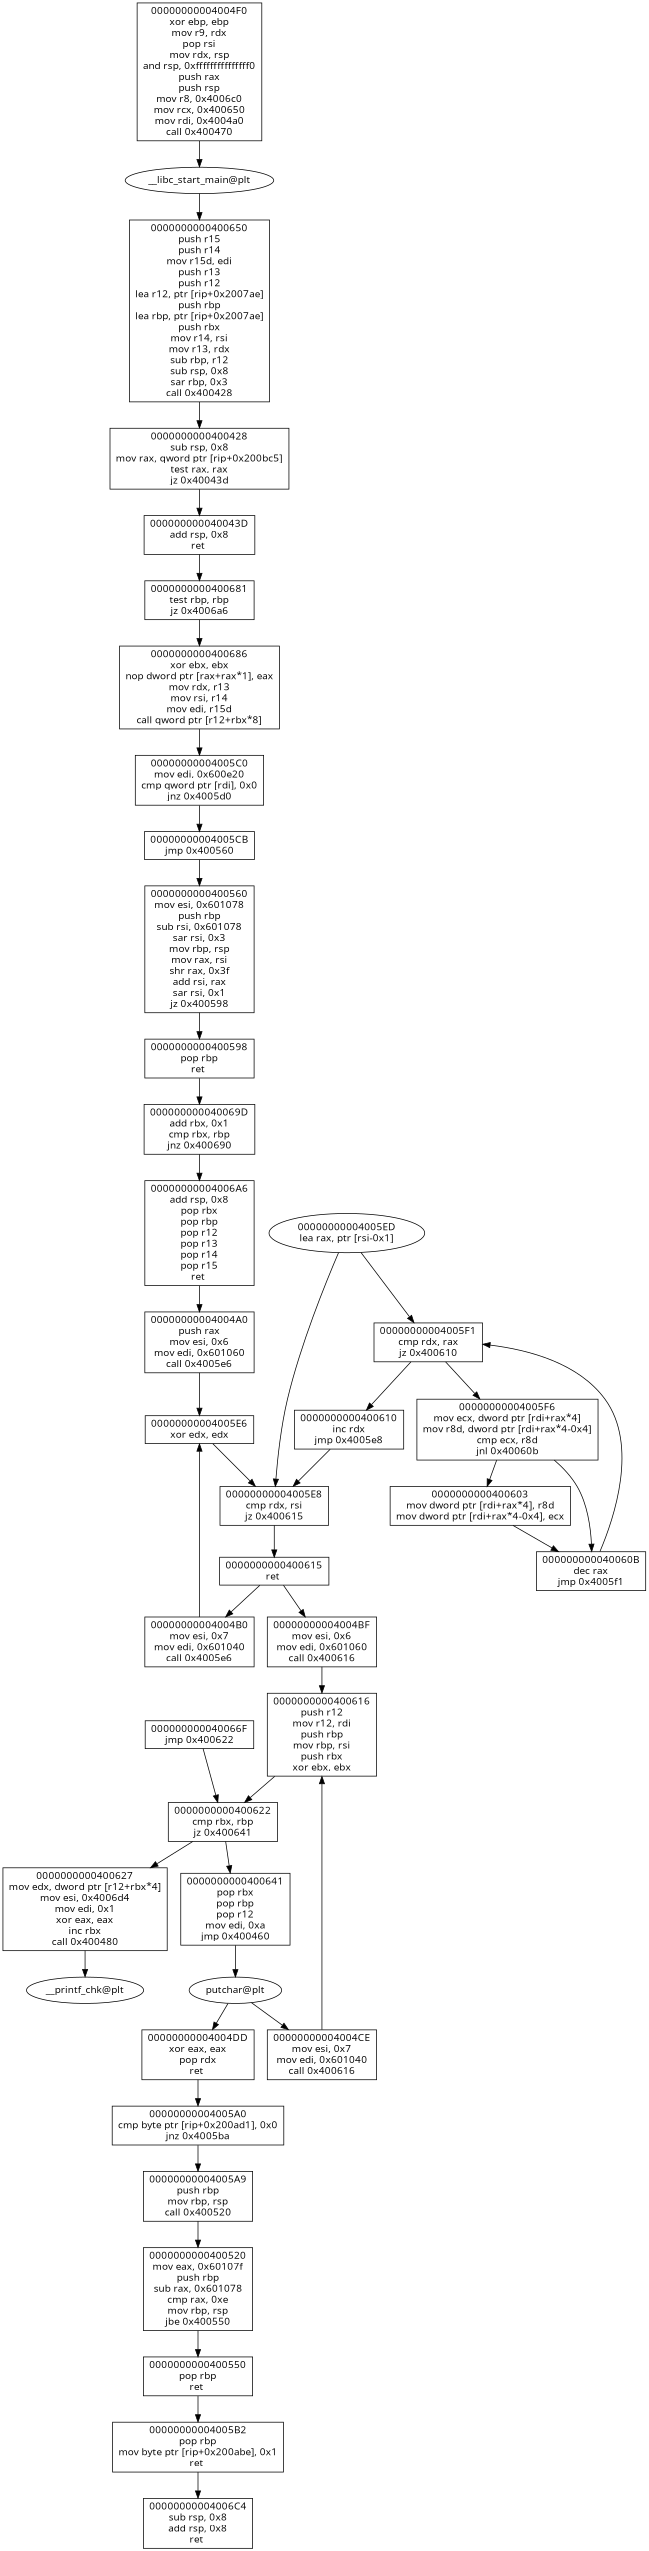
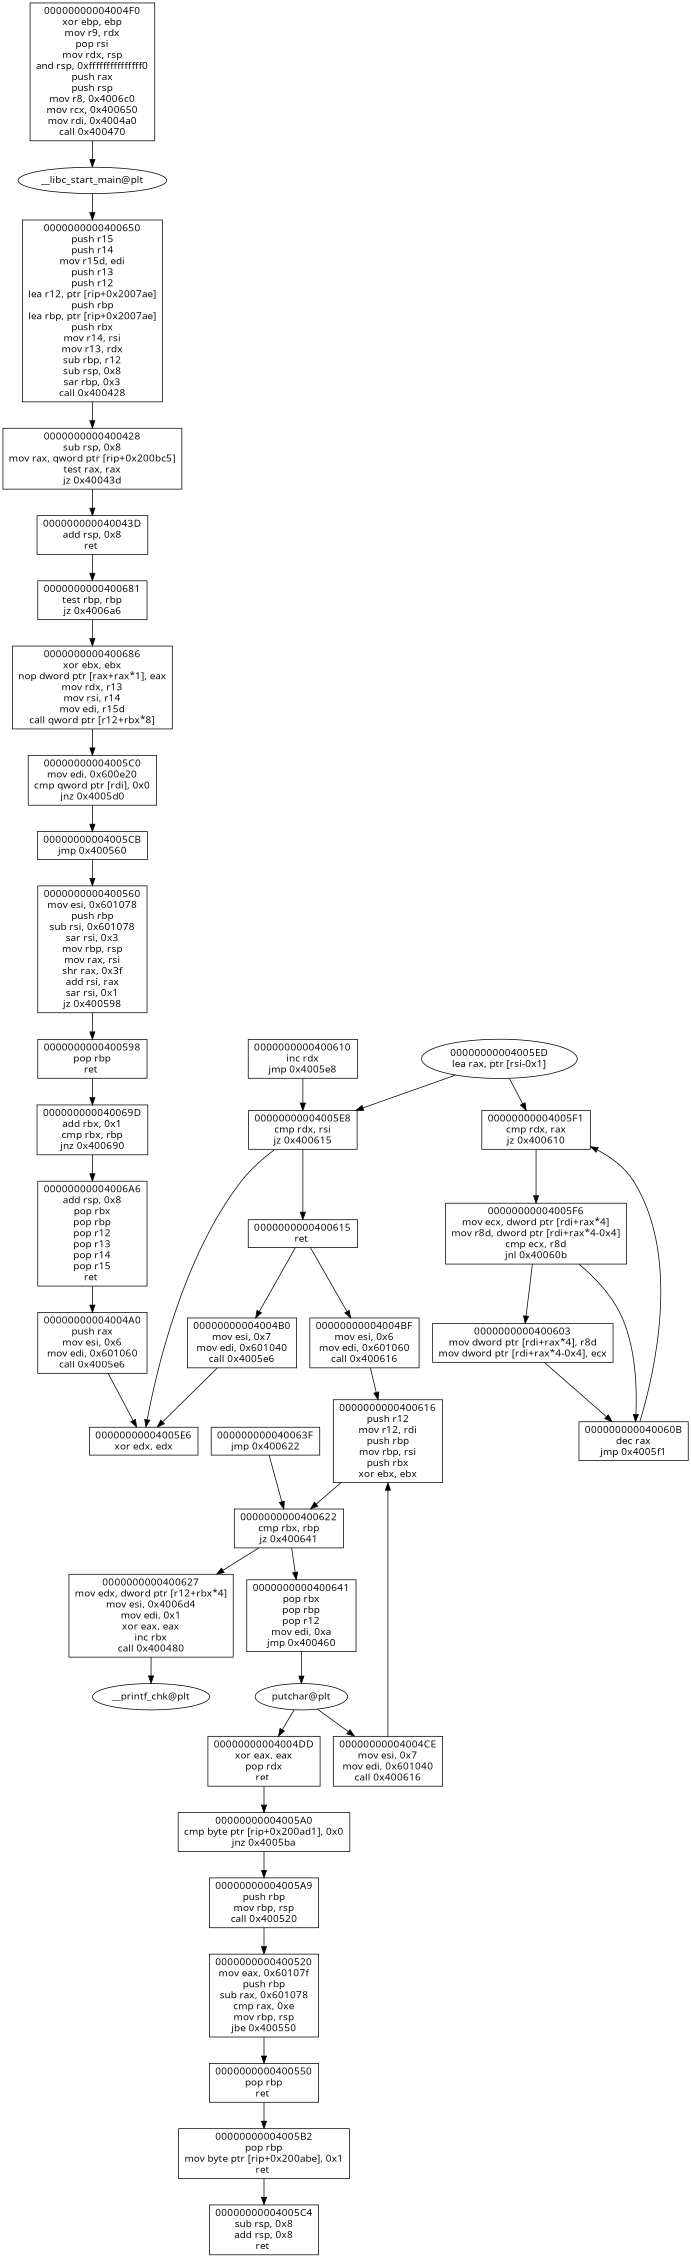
edge "00000000004005F1 cmp rdx, rax jz 0x400610" -> "0000000000400610 inc rdx jmp 0x4005e8": removed
edge "00000000004005E6 xor edx, edx" -> "00000000004005E8 cmp rdx, rsi jz 0x400615": reversed
node "000000000040066F jmp 0x400622": label "000000000040066F jmp 0x400622" -> "000000000040063F jmp 0x400622"
node "00000000004006C4 sub rsp, 0x8 add rsp, 0x8 ret": label "00000000004006C4 sub rsp, 0x8 add rsp, 0x8 ret" -> "00000000004005C4 sub rsp, 0x8 add rsp, 0x8 ret"
